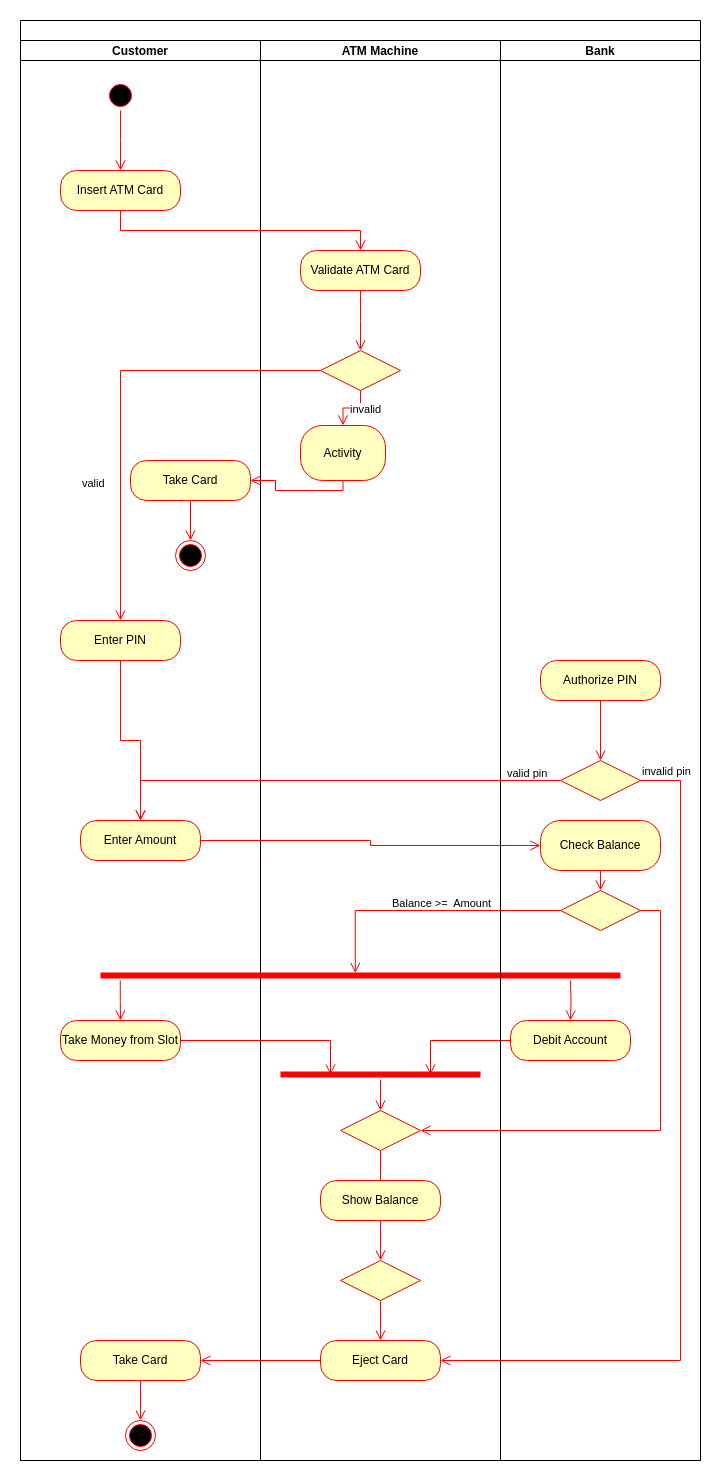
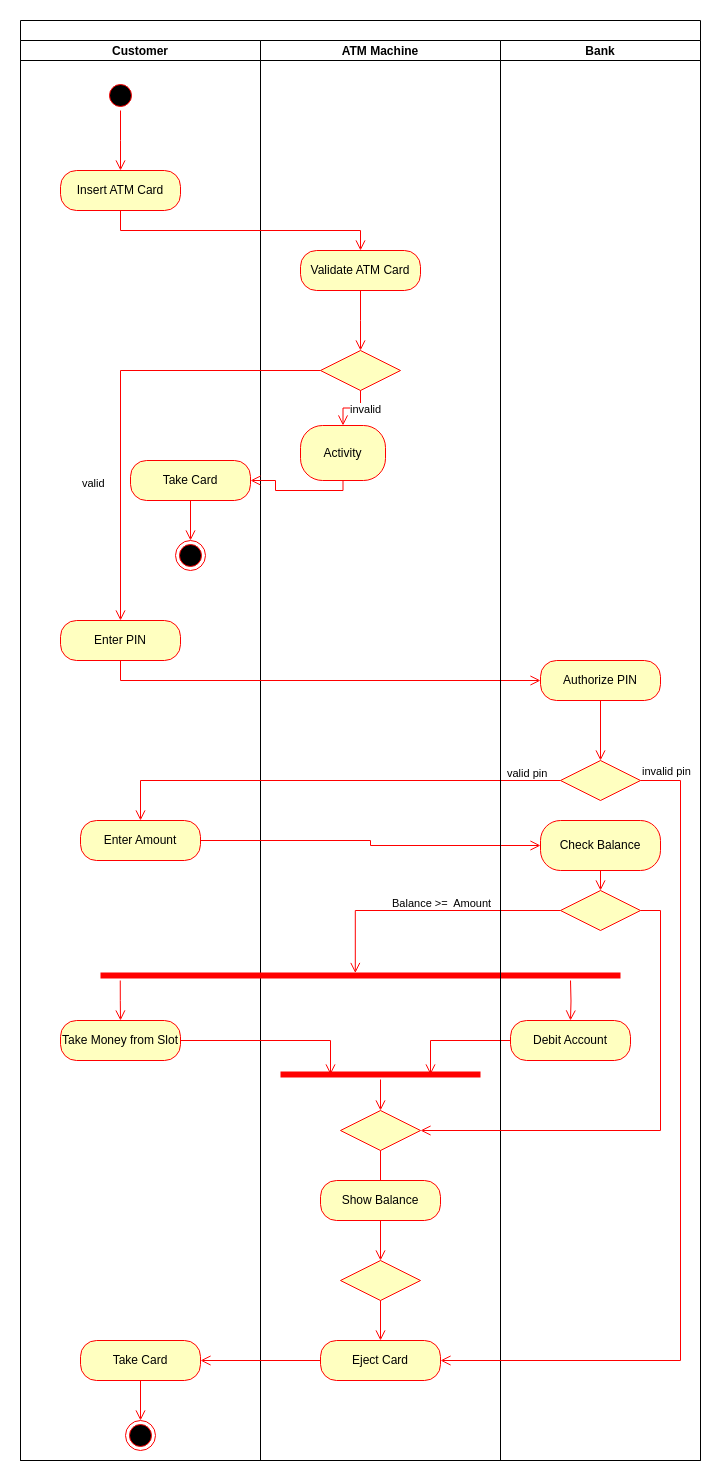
edge "Enter PIN" -> "Enter Amount": now "Enter PIN" -> "Authorize PIN"
